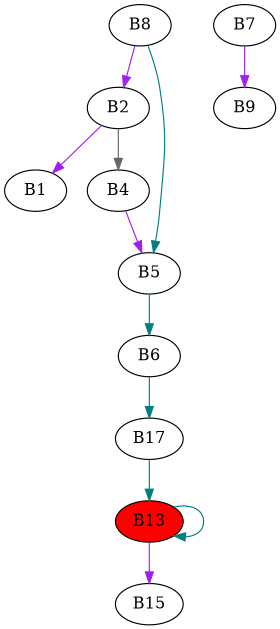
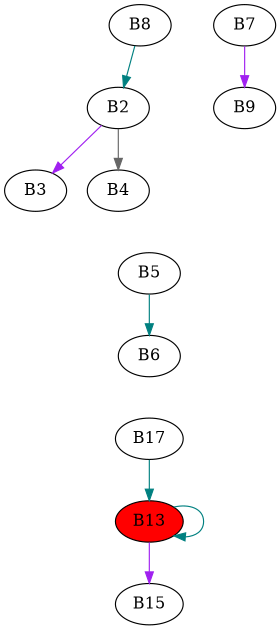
edge "B8" -> "B2": color purple -> teal
edge "B8" -> "B5": removed
node "B1": label "B1" -> "B3"
edge "B4" -> "B5": removed
edge "B6" -> "B17": removed
